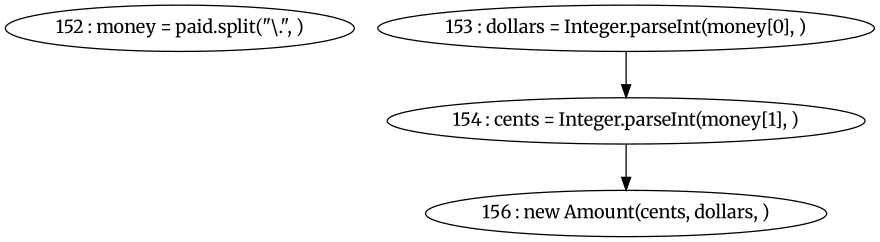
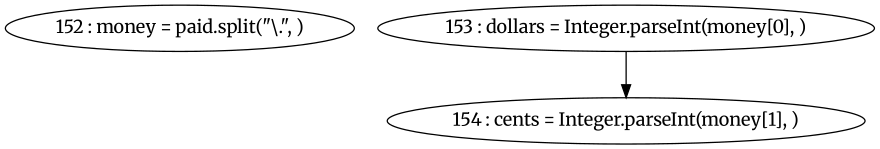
node "156 : new Amount(cents, dollars, )": removed
